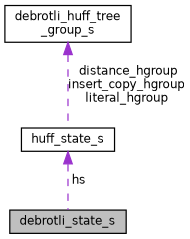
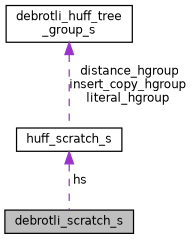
node "huff_state_s": label "huff_state_s" -> "huff_scratch_s"
node "debrotli_state_s": label "debrotli_state_s" -> "debrotli_scratch_s"
